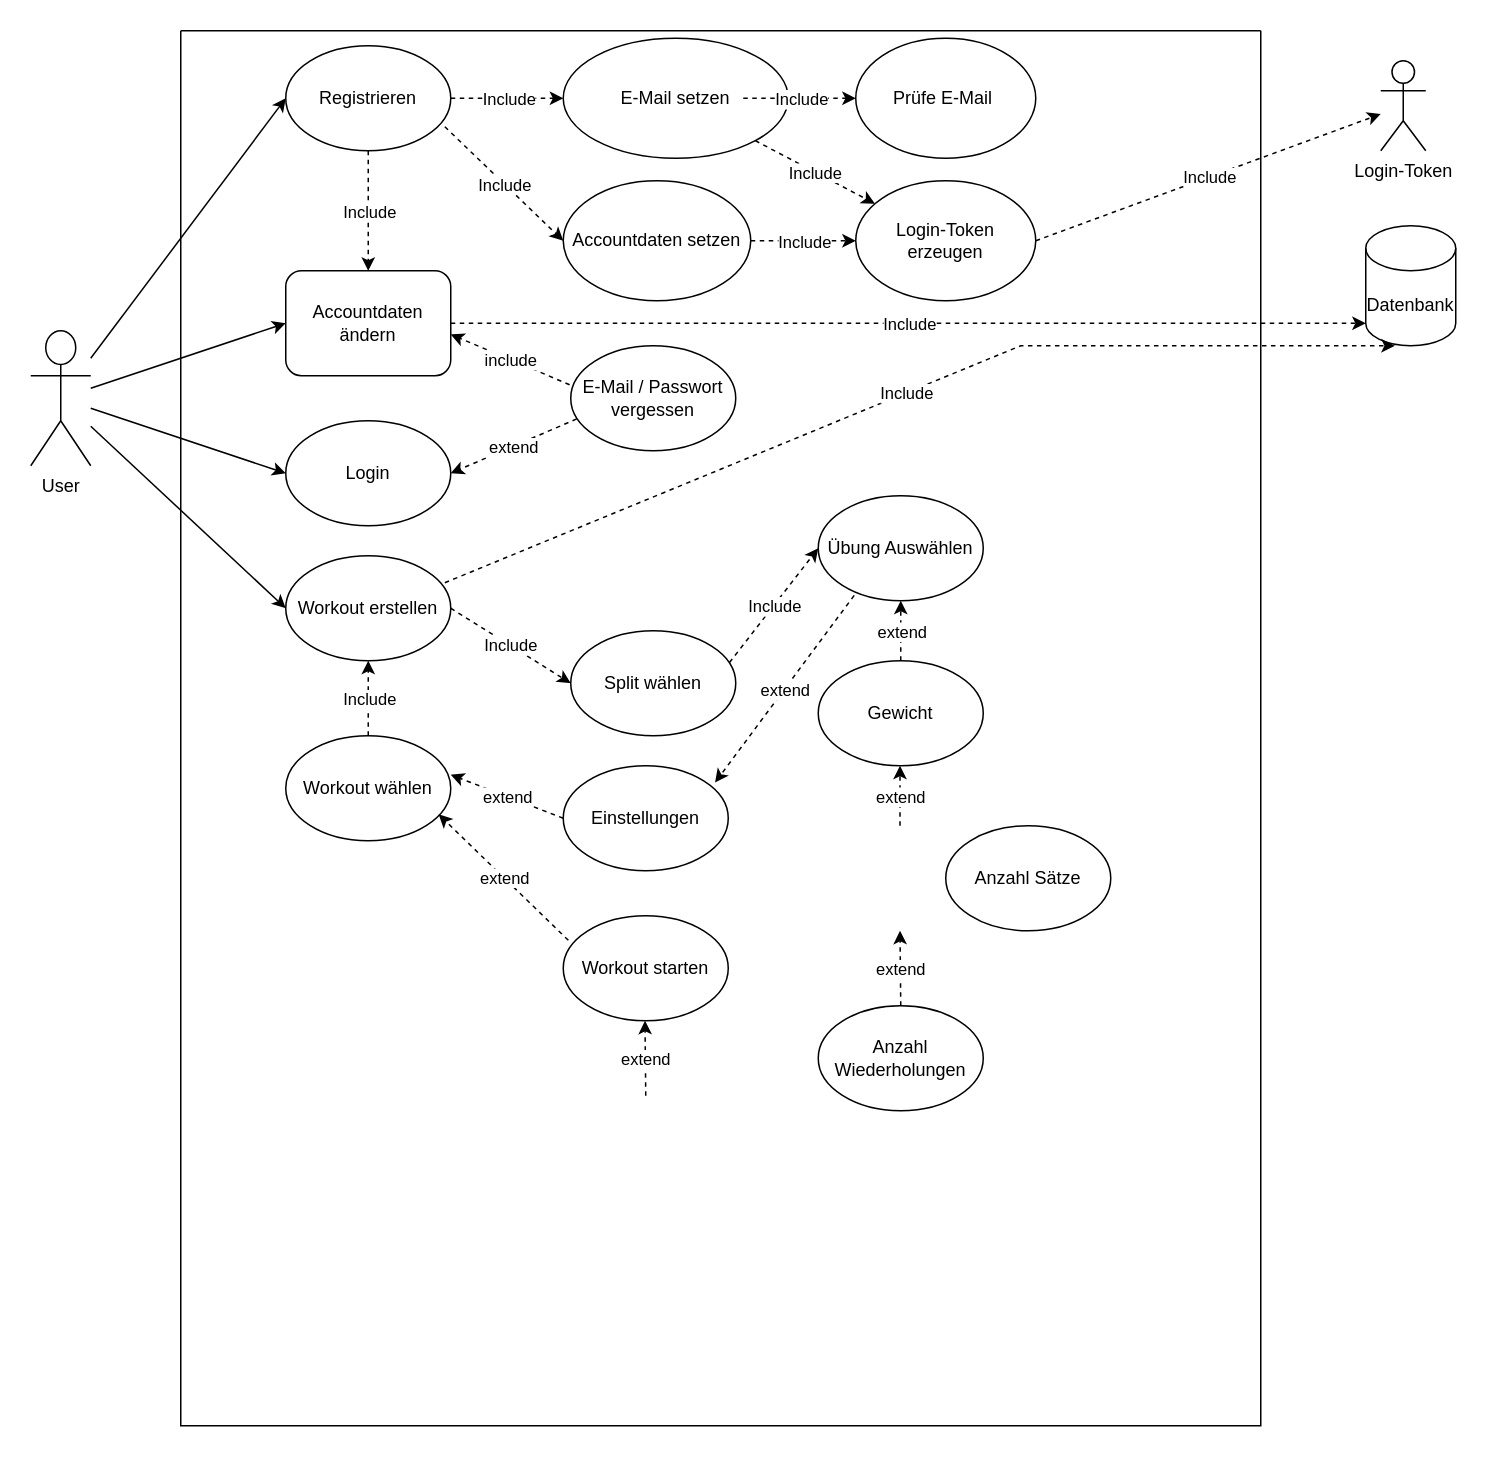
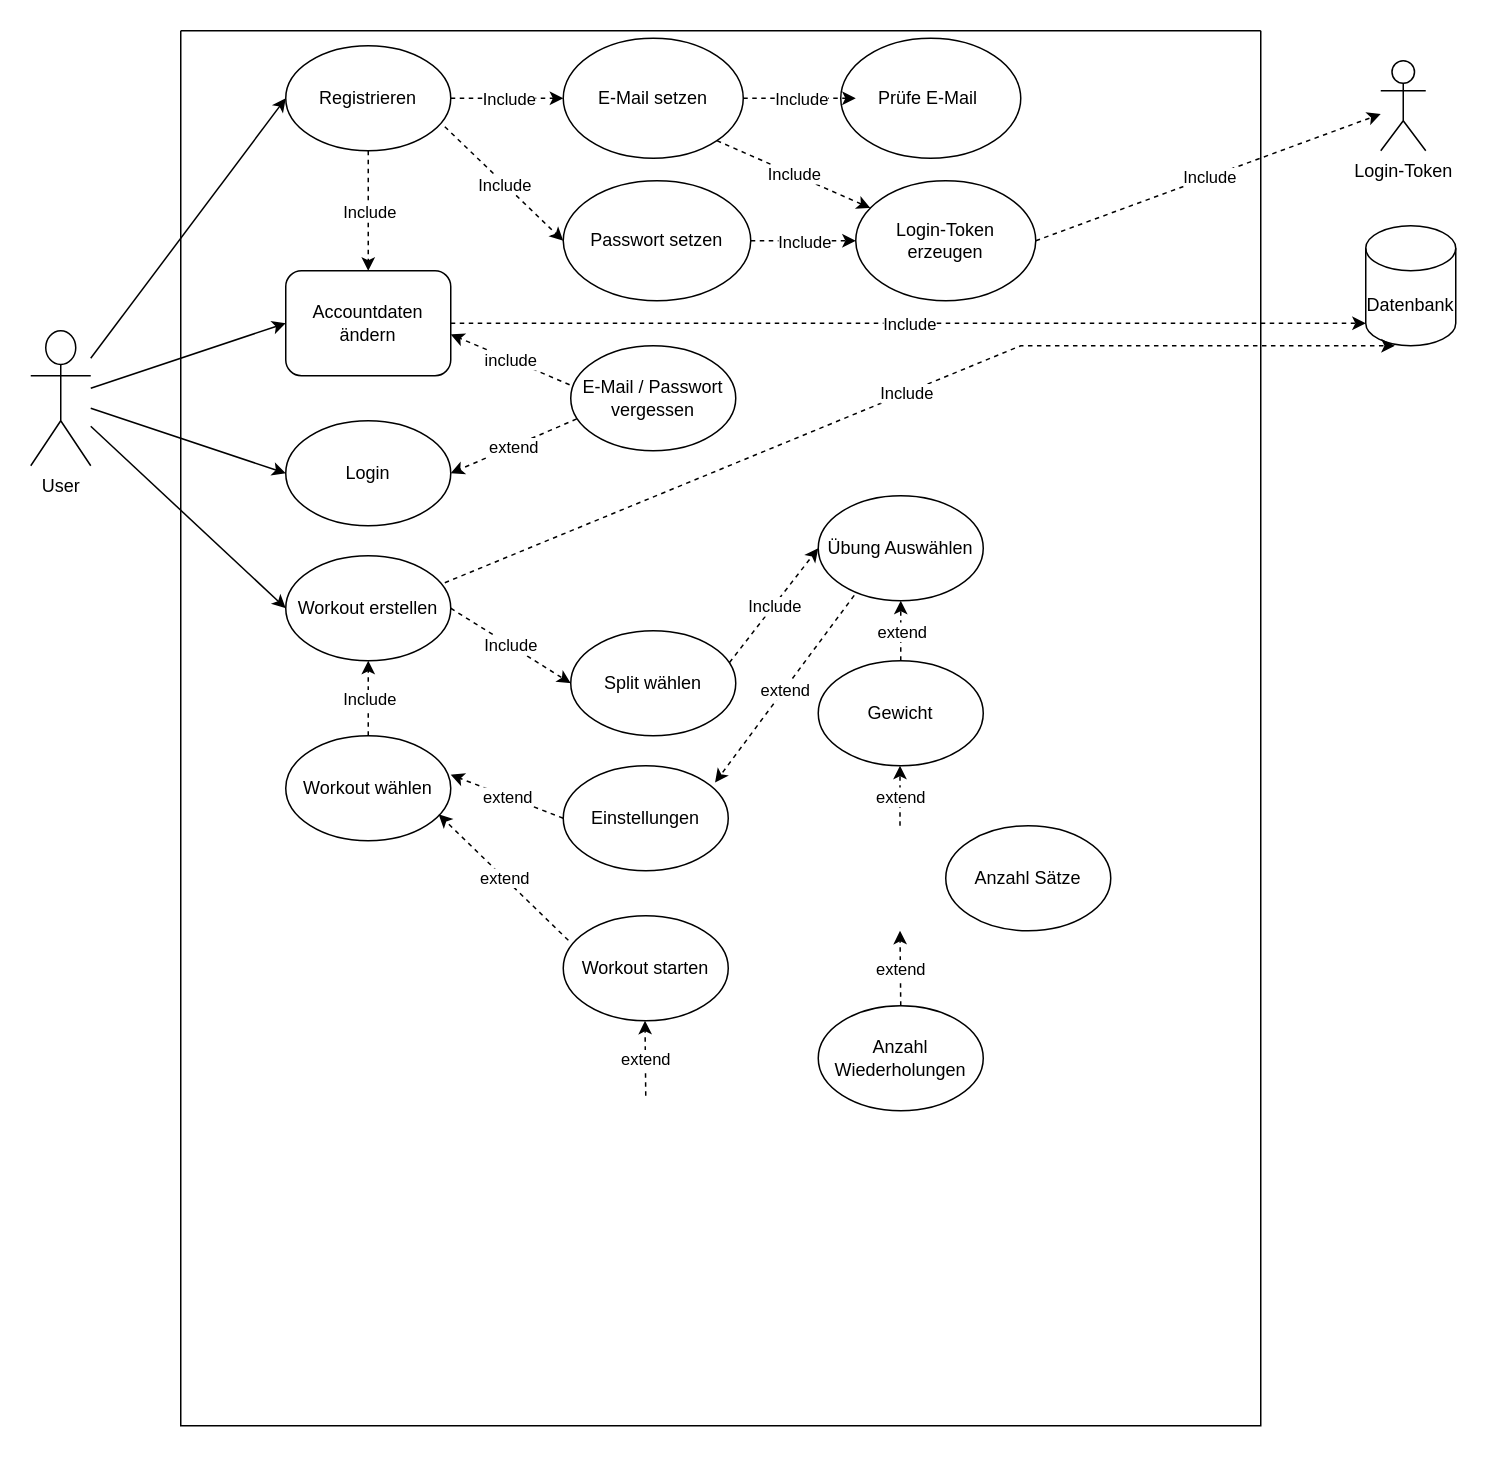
node "E-Mail setzen": size 225x120 -> 180x120
node "Prüfe E-Mail": moved (946, 98) -> (931, 98)
node "Accountdaten setzen": label "Accountdaten setzen" -> "Passwort setzen"
